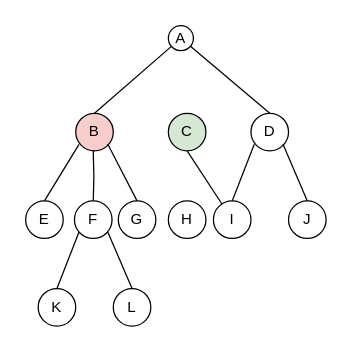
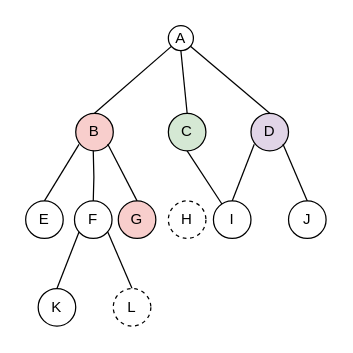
edge "A" -- "C": added
node "D": fillcolor #ffffff -> #e1d5e7
node "G": fillcolor #ffffff -> #f8cecc
node "H": style solid -> dashed
node "L": style solid -> dashed
